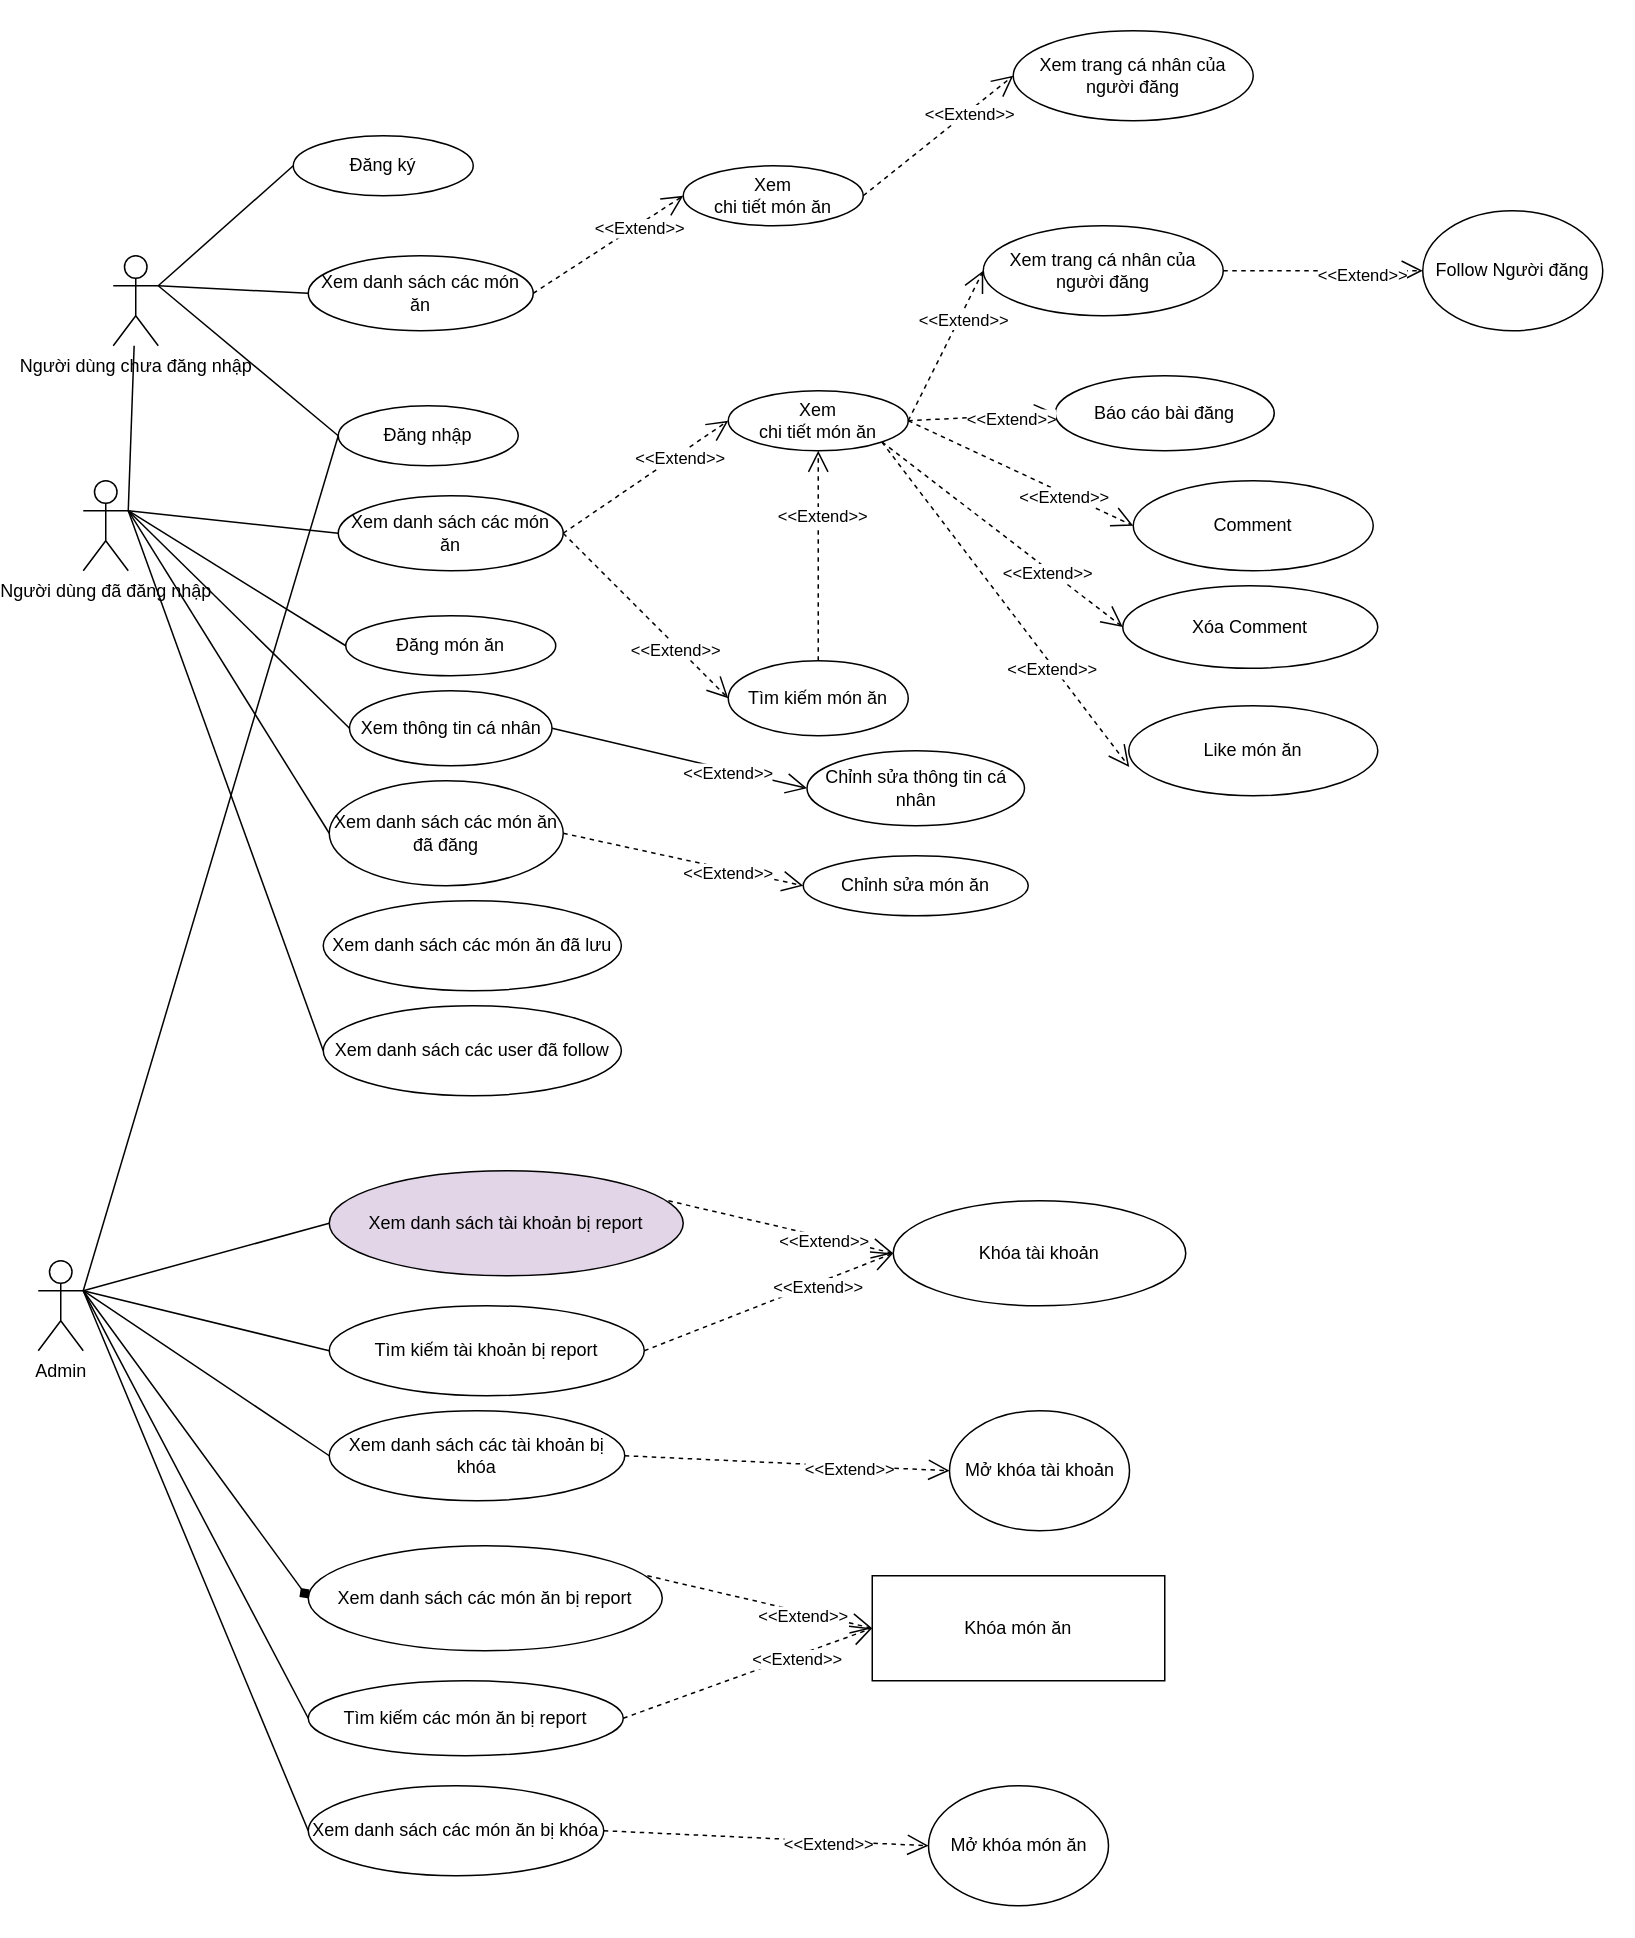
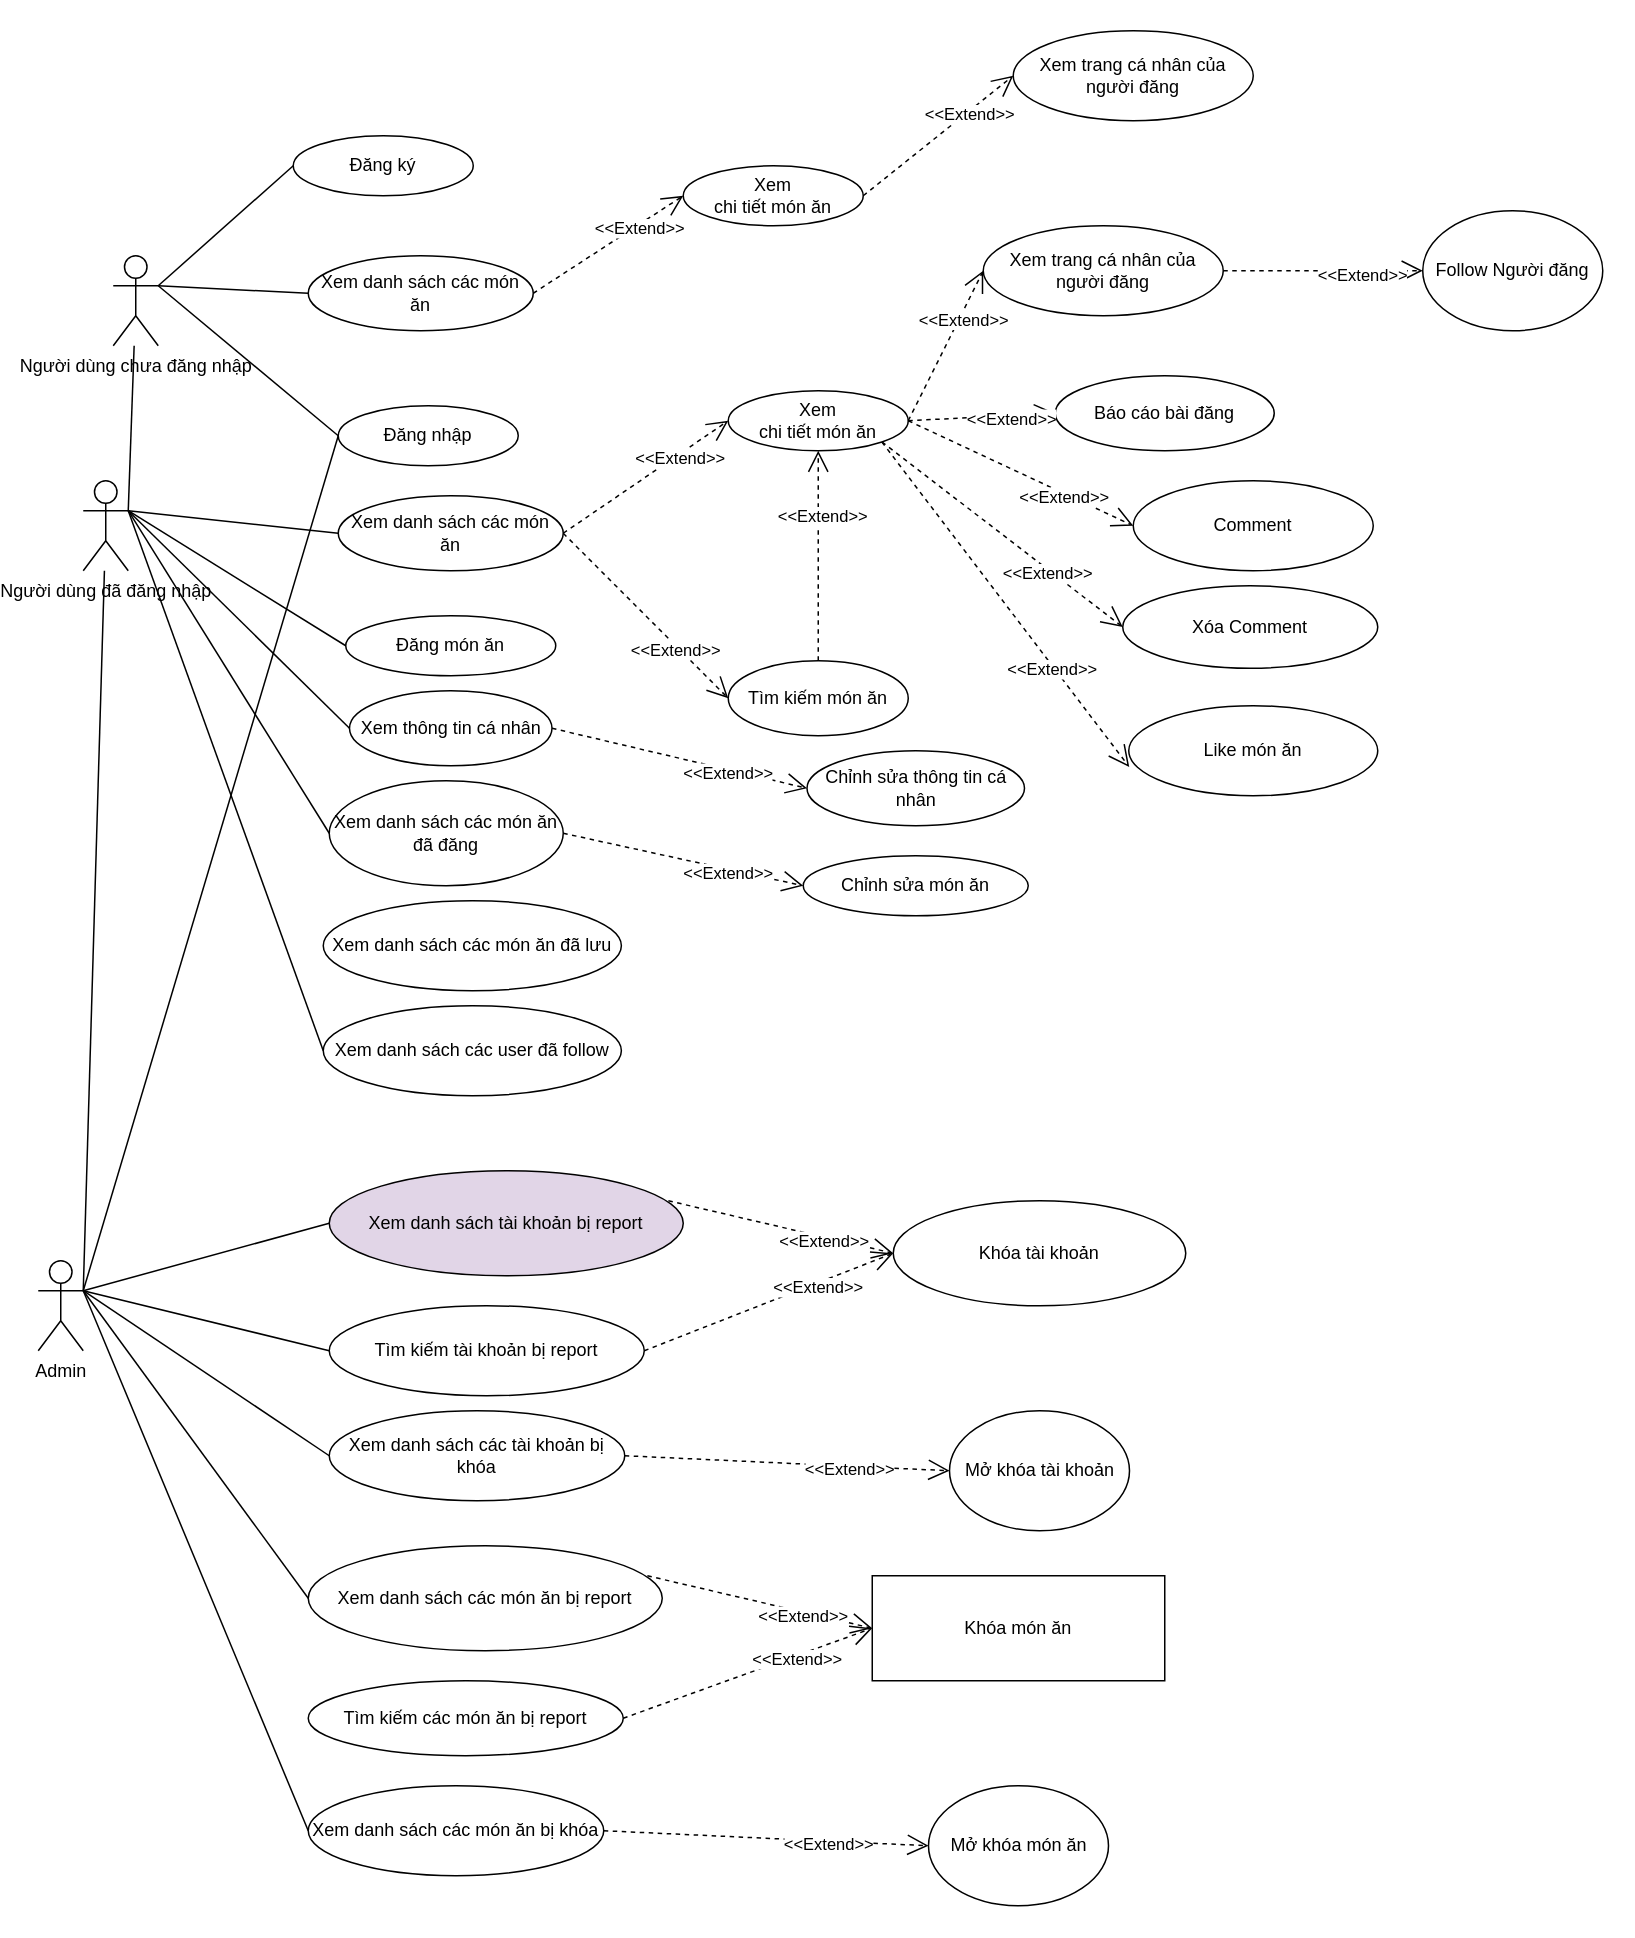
edge "Xem thông tin cá nhân" -> "Chỉnh sửa thông tin cá nhân": style solid -> dashed
edge "Admin" -- "Tìm kiếm các món ăn bị report": now "Admin" -- "Người dùng đã đăng nhập"
edge "Admin" -> "Xem danh sách các món ăn bị report": arrowhead diamond -> none
